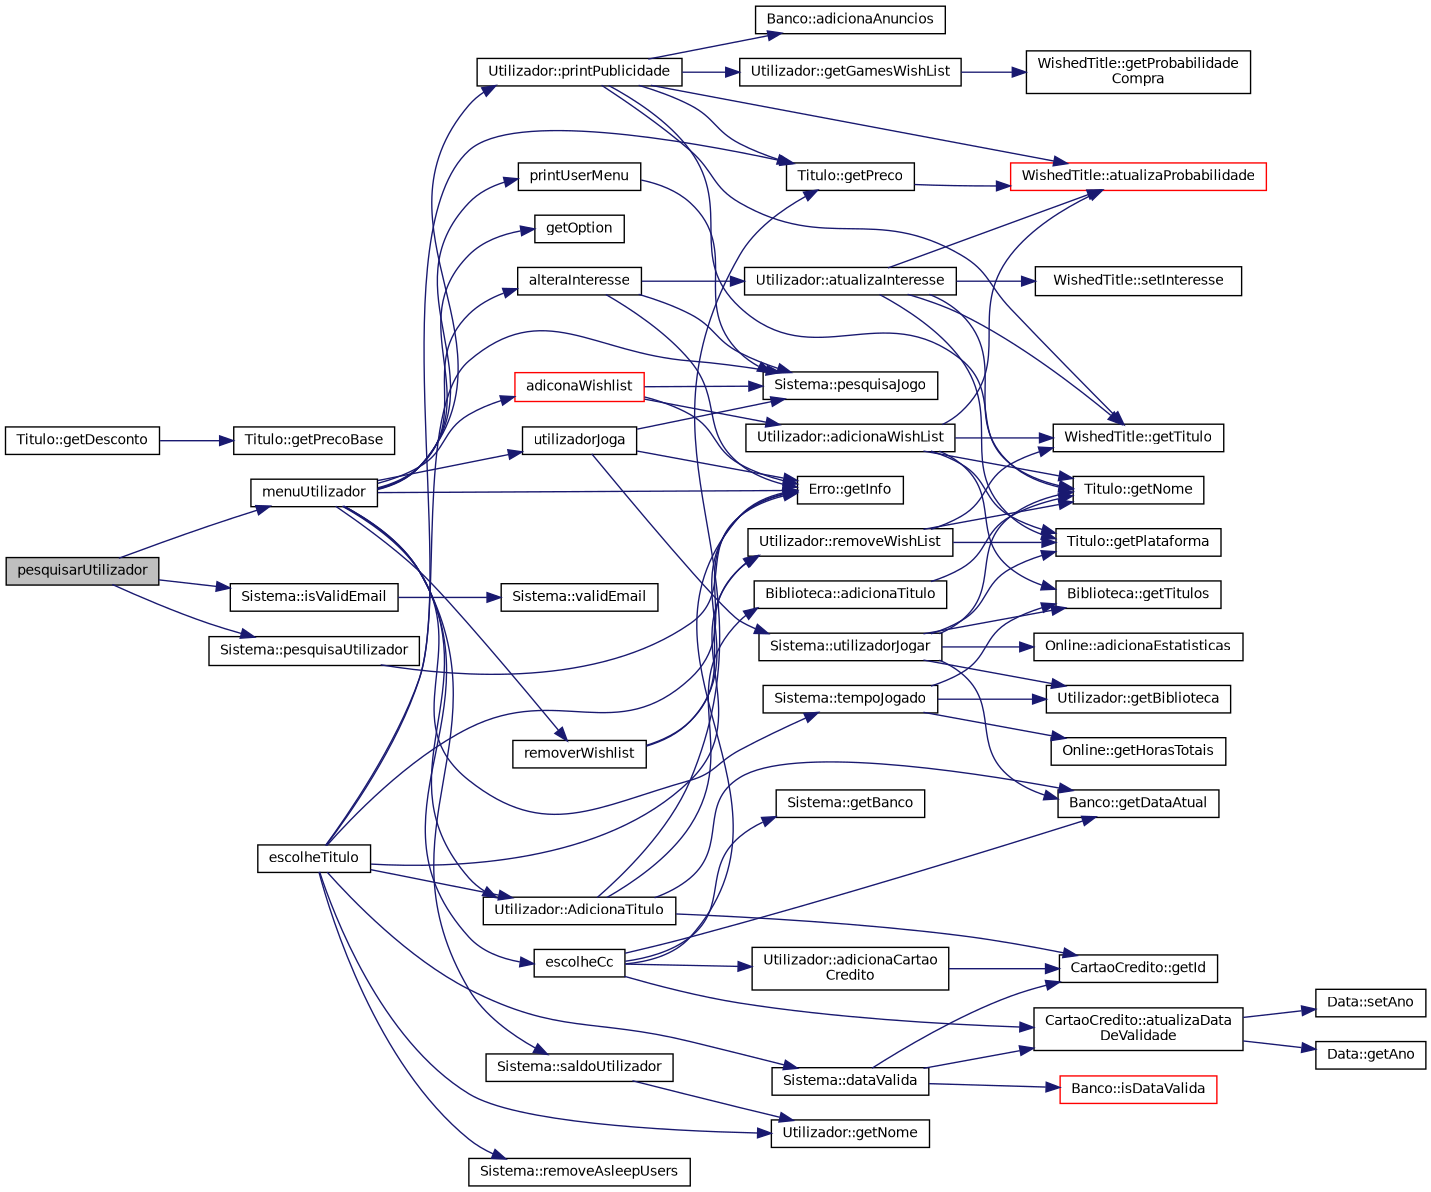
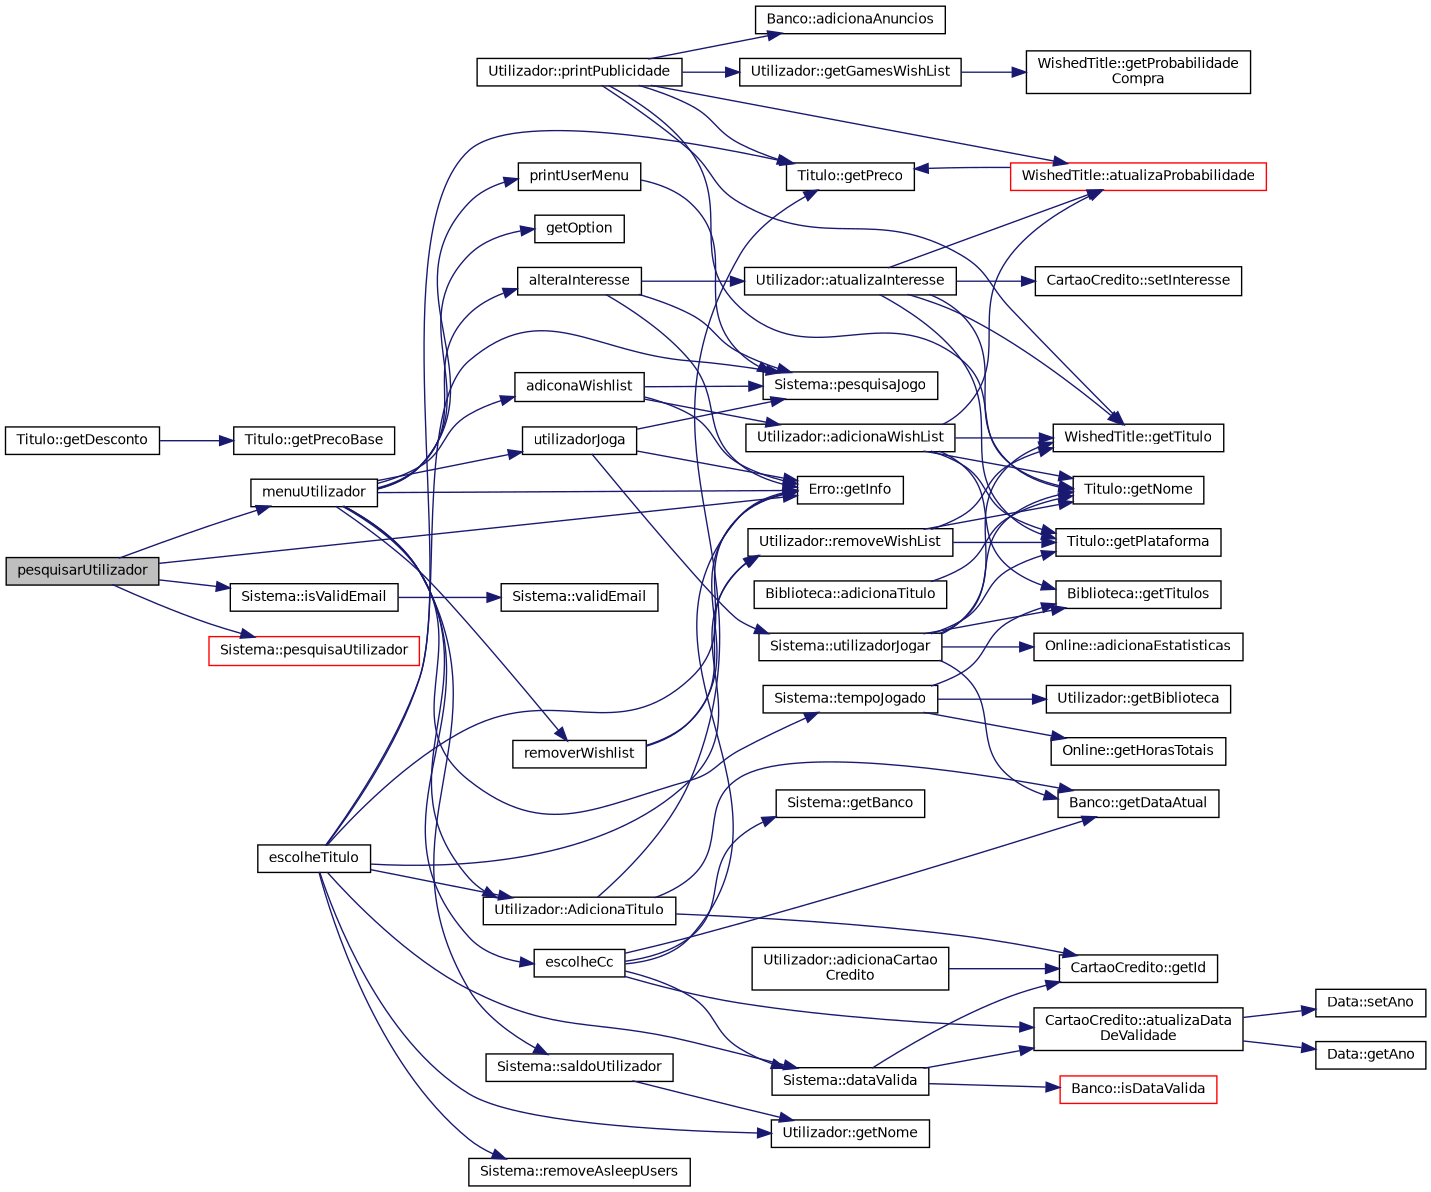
edge "Titulo::getPreco" -> "WishedTitle::atualizaProbabilidade": reversed
node "WishedTitle::setInteresse": label "WishedTitle::setInteresse" -> "CartaoCredito::setInteresse"
edge "menuUtilizador" -> "Utilizador::printPublicidade": removed
node "adiconaWishlist": color red -> black
node "Sistema::pesquisaUtilizador": color black -> red
edge "Sistema::pesquisaUtilizador" -> "Erro::getInfo": now "pesquisarUtilizador" -> "Erro::getInfo"
edge "Sistema::utilizadorJogar" -> "Utilizador::getBiblioteca": now "Sistema::utilizadorJogar" -> "WishedTitle::getTitulo"
edge "Utilizador::AdicionaTitulo" -> "Biblioteca::adicionaTitulo": removed
edge "escolheCc" -> "Utilizador::adicionaCartao Credito": now "escolheCc" -> "Sistema::dataValida"
